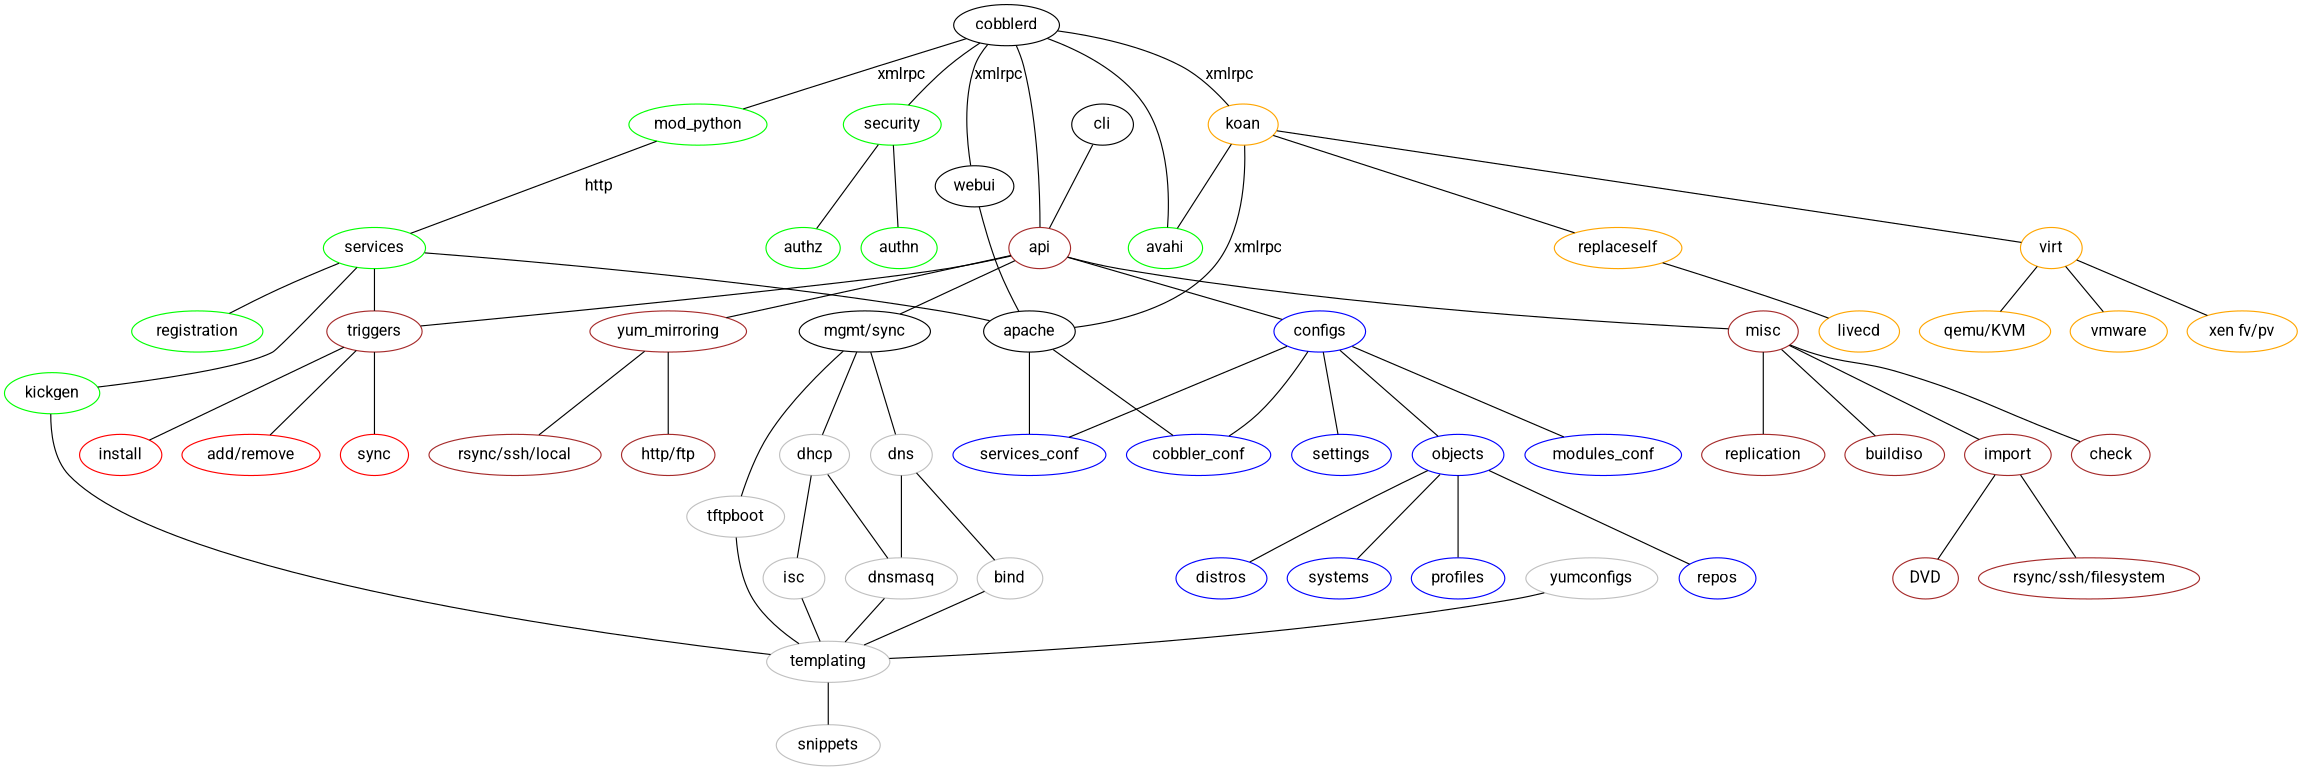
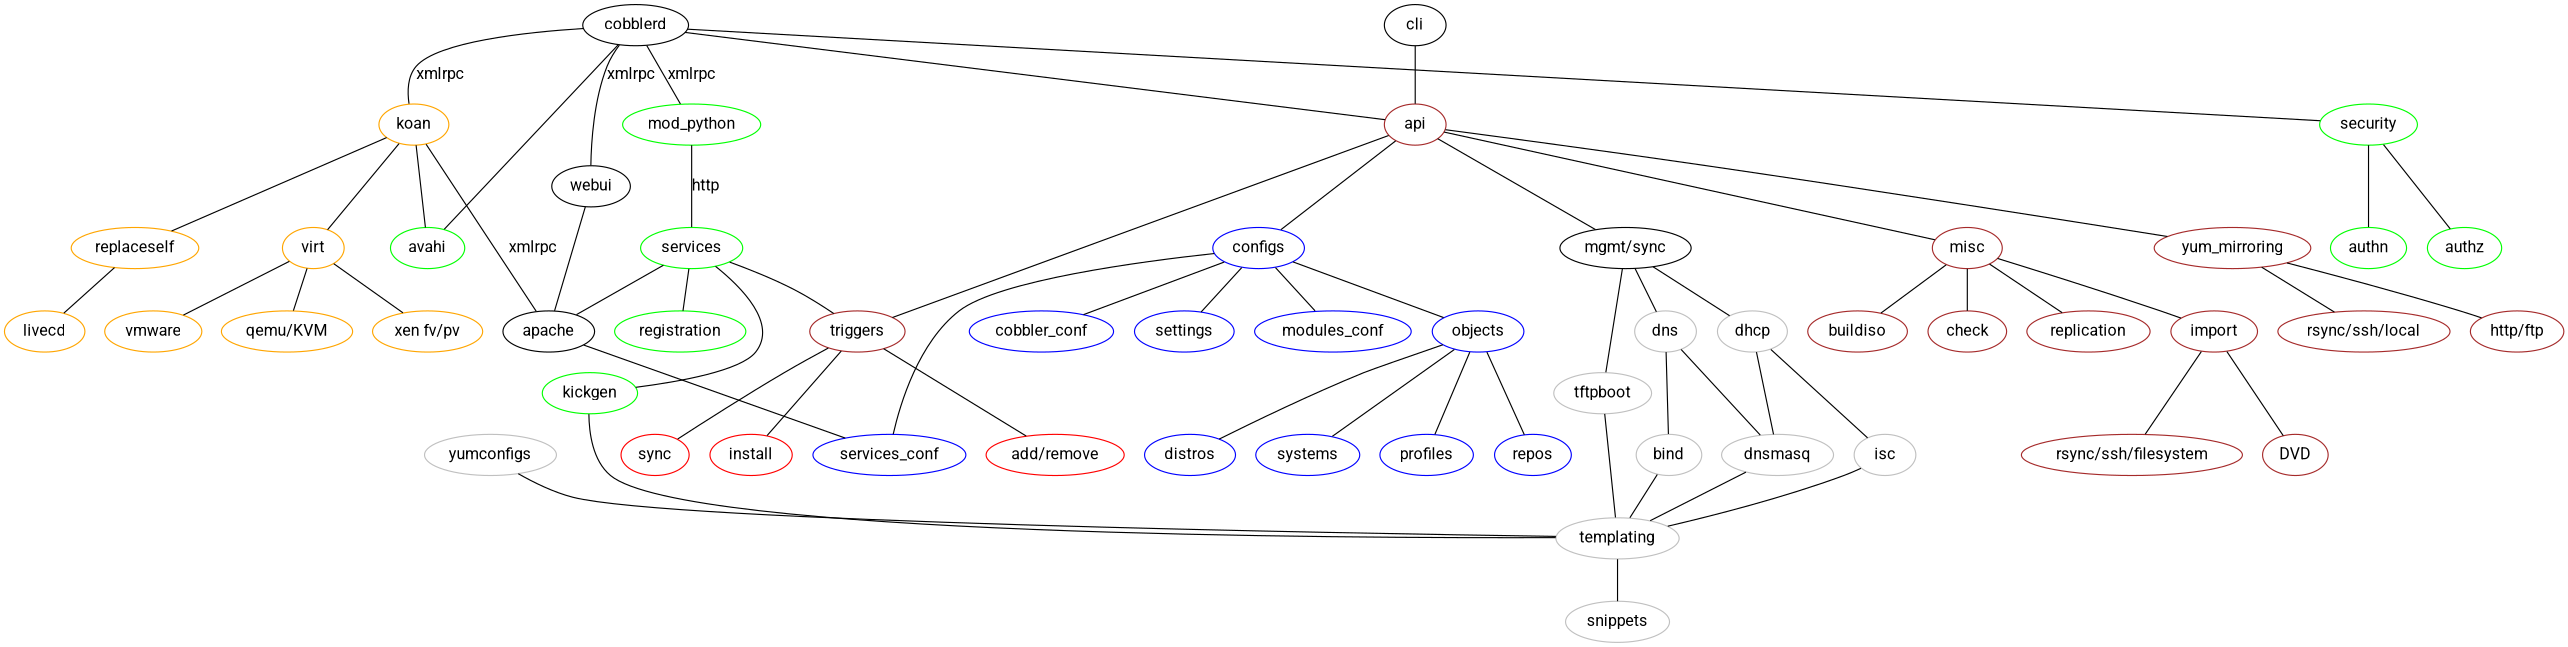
edge "apache" -- "cobbler_conf": removed
